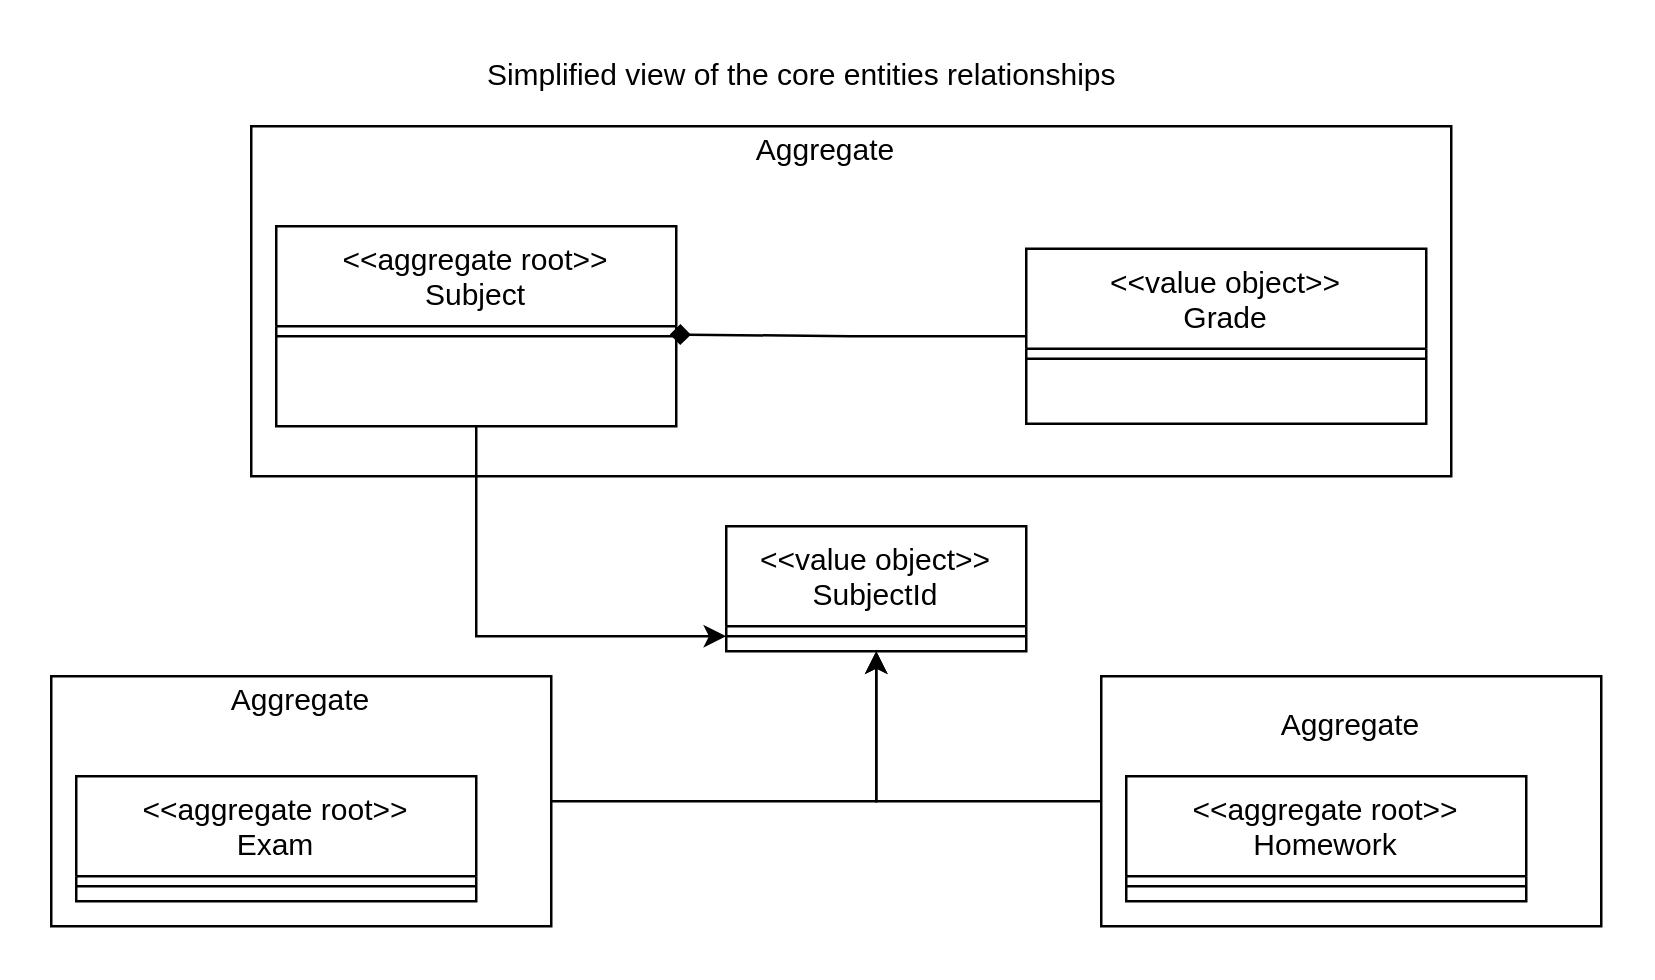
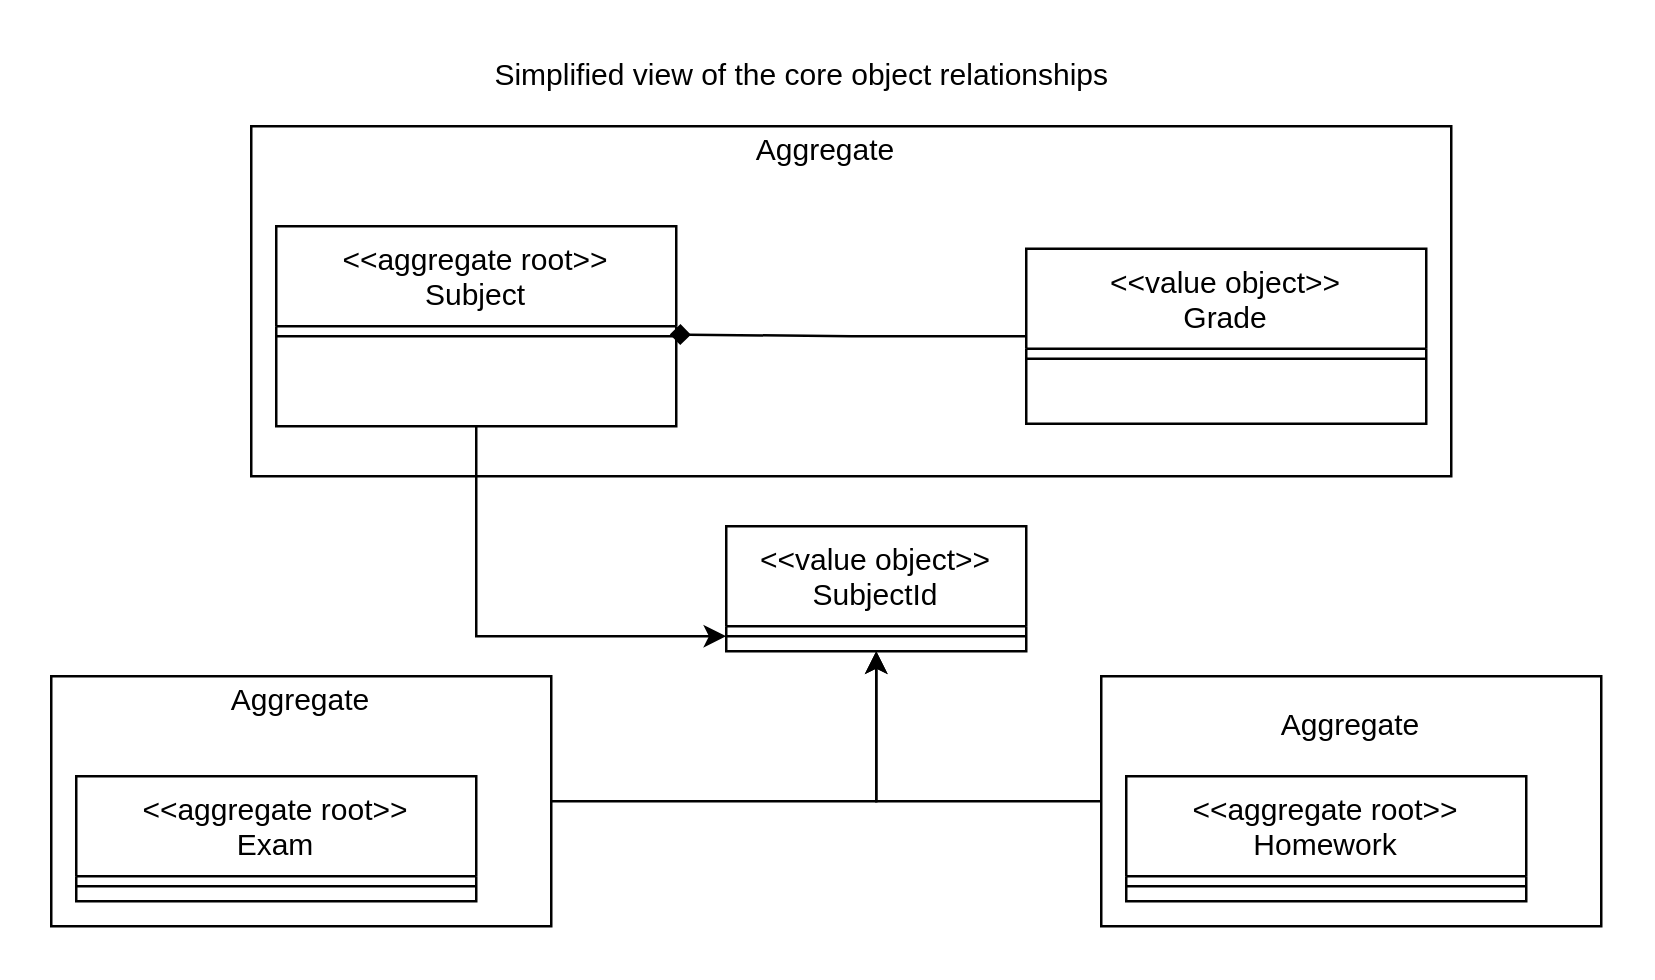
node "Simplified view of the core entities relationships": label "Simplified view of the core entities relationships" -> "Simplified view of the core object relationships"
